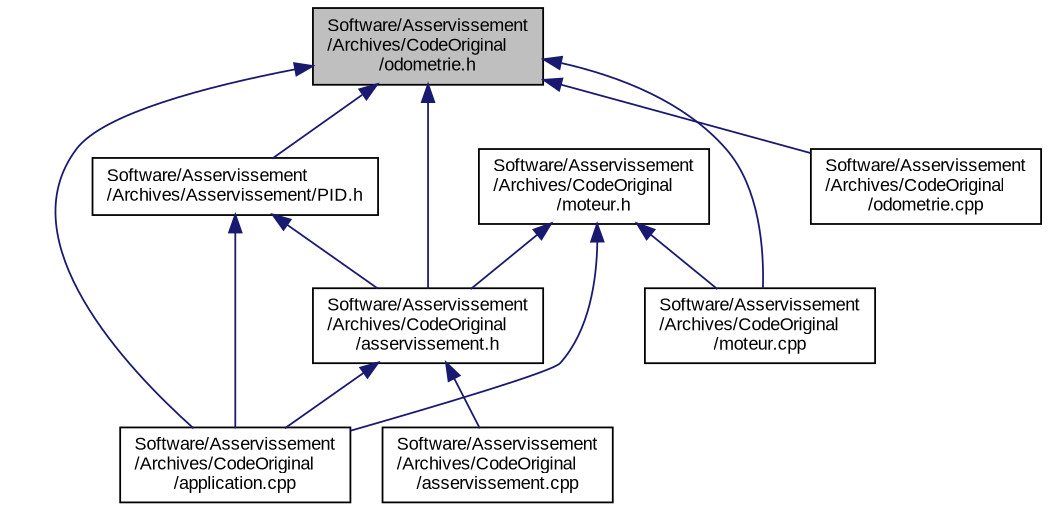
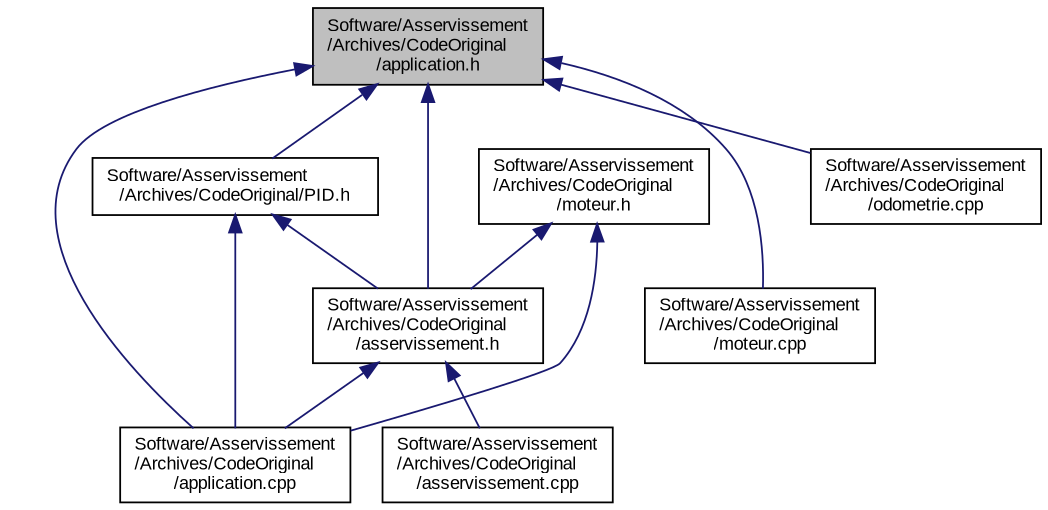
node "Software/Asservissement /Archives/CodeOriginal /odometrie.h": label "Software/Asservissement /Archives/CodeOriginal /odometrie.h" -> "Software/Asservissement /Archives/CodeOriginal /application.h"
node "Software/Asservissement /Archives/Asservissement/PID.h": label "Software/Asservissement /Archives/Asservissement/PID.h" -> "Software/Asservissement /Archives/CodeOriginal/PID.h"
edge "Software/Asservissement /Archives/CodeOriginal /moteur.cpp" -> "Software/Asservissement /Archives/CodeOriginal /moteur.h": removed
